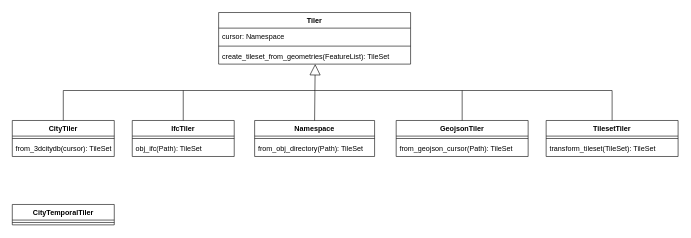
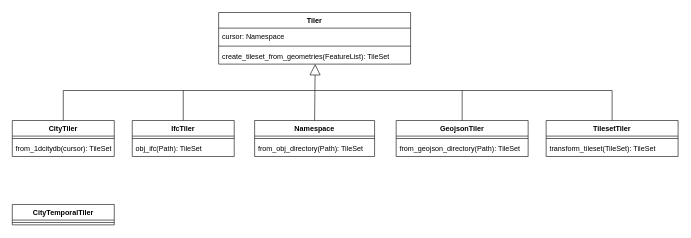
node "from_3dcitydb(cursor): TileSet": label "from_3dcitydb(cursor): TileSet" -> "from_1dcitydb(cursor): TileSet"
node "from_geojson_cursor(Path): TileSet": label "from_geojson_cursor(Path): TileSet" -> "from_geojson_directory(Path): TileSet"
